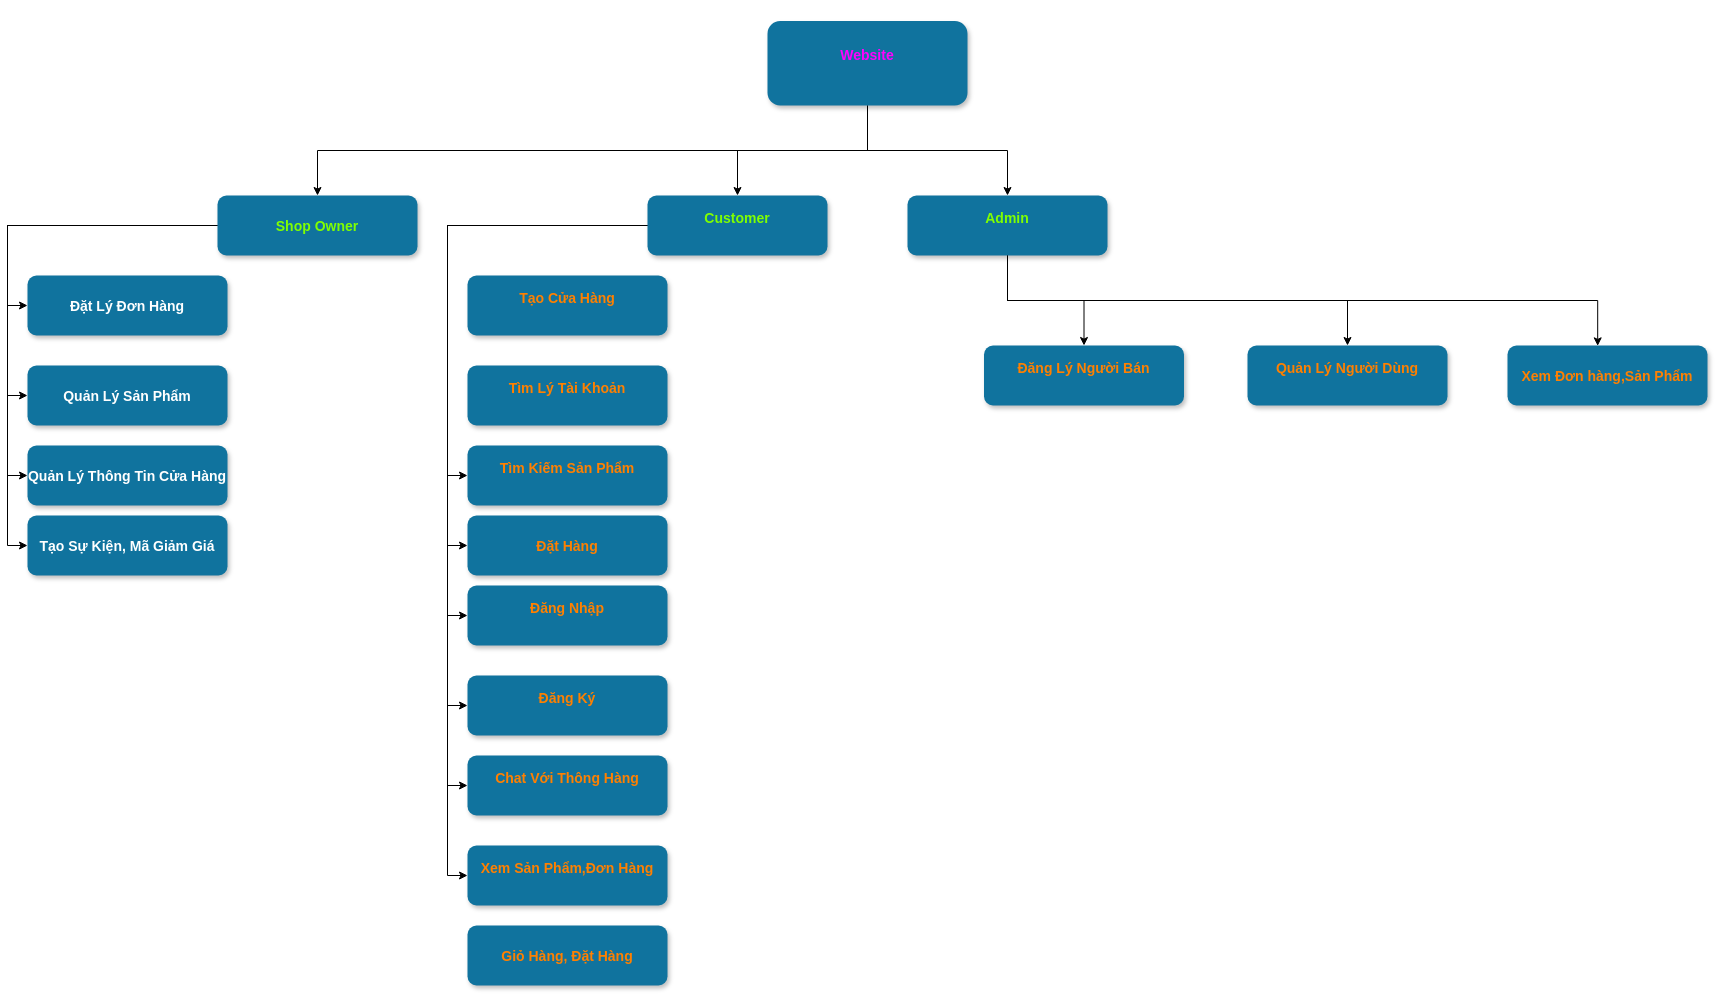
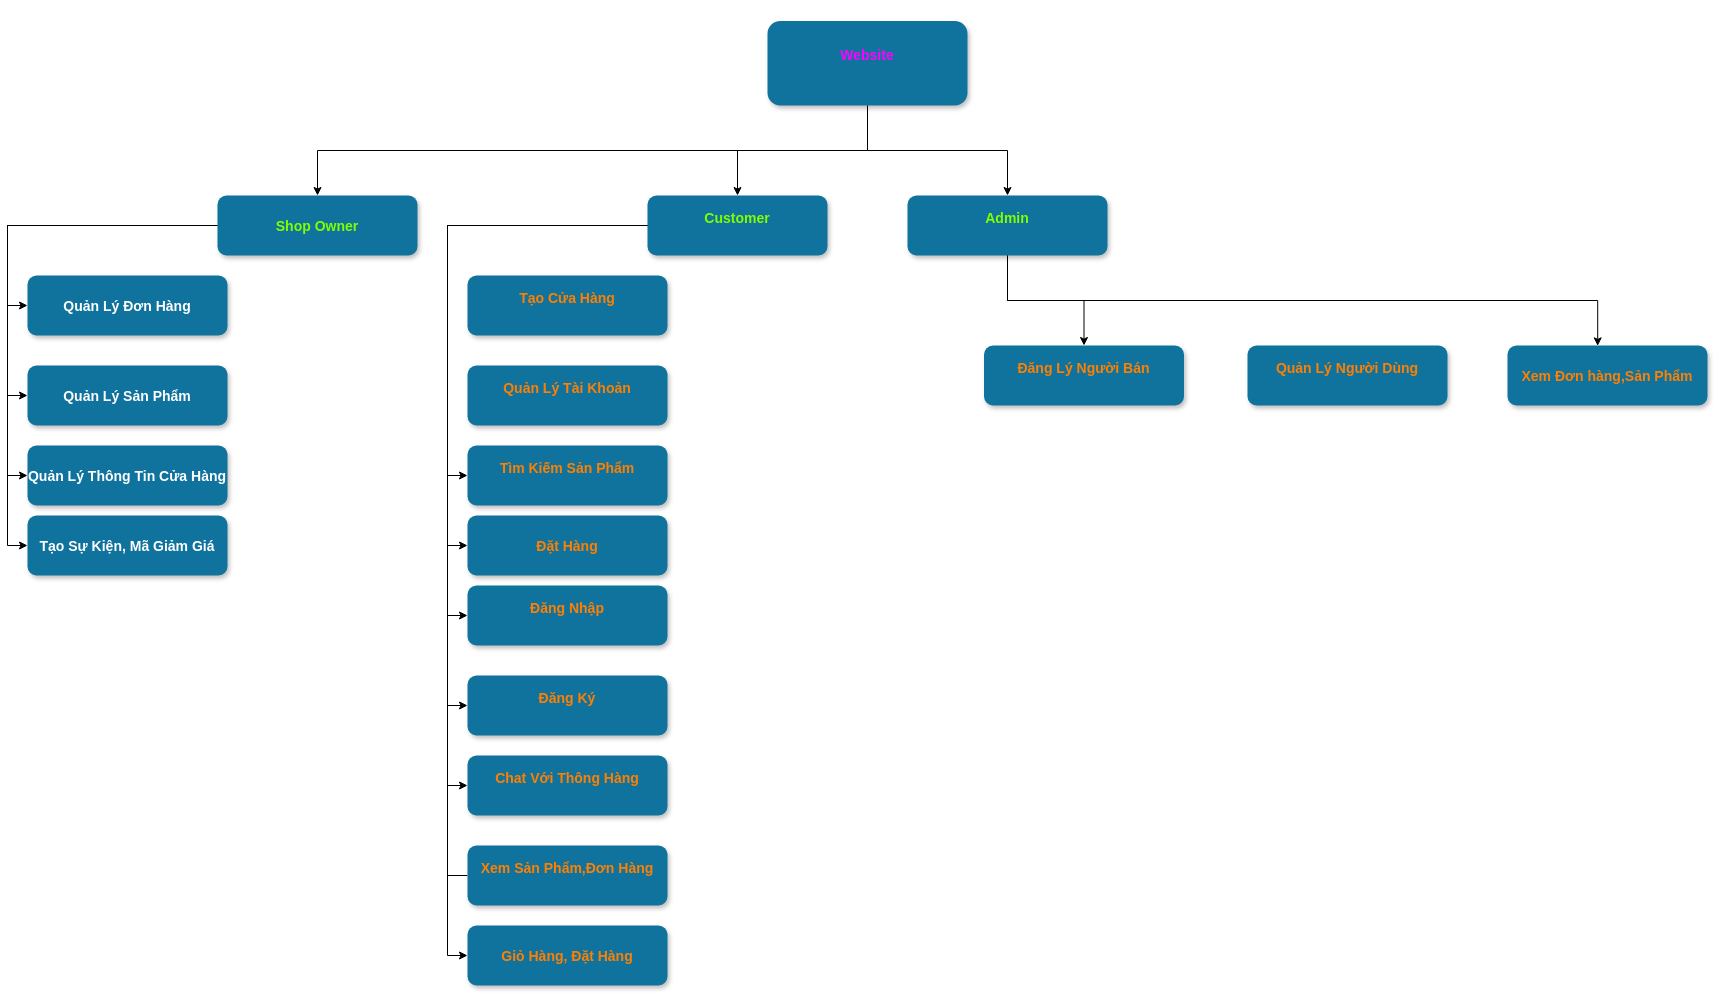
node "Đặt Lý Đơn Hàng": label "Đặt Lý Đơn Hàng" -> "Quản Lý Đơn Hàng"
edge "Admin" -> "Quản Lý Người Dùng": removed
node "Tìm Lý Tài Khoản": label "Tìm Lý Tài Khoản" -> "Quản Lý Tài Khoản"
edge "Customer" -> "Xem Sản Phẩm,Đơn Hàng": arrowhead classic -> none
edge "Customer" -> "Giỏ Hàng, Đặt Hàng": added
